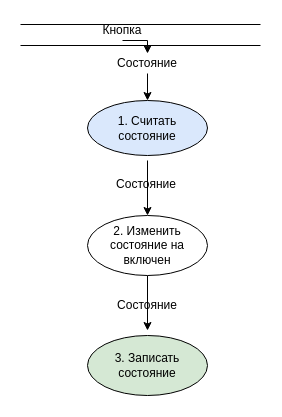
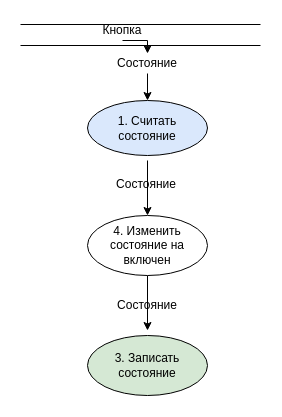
node "2. Изменить состояние на включен": label "2. Изменить состояние на включен" -> "4. Изменить состояние на включен"
